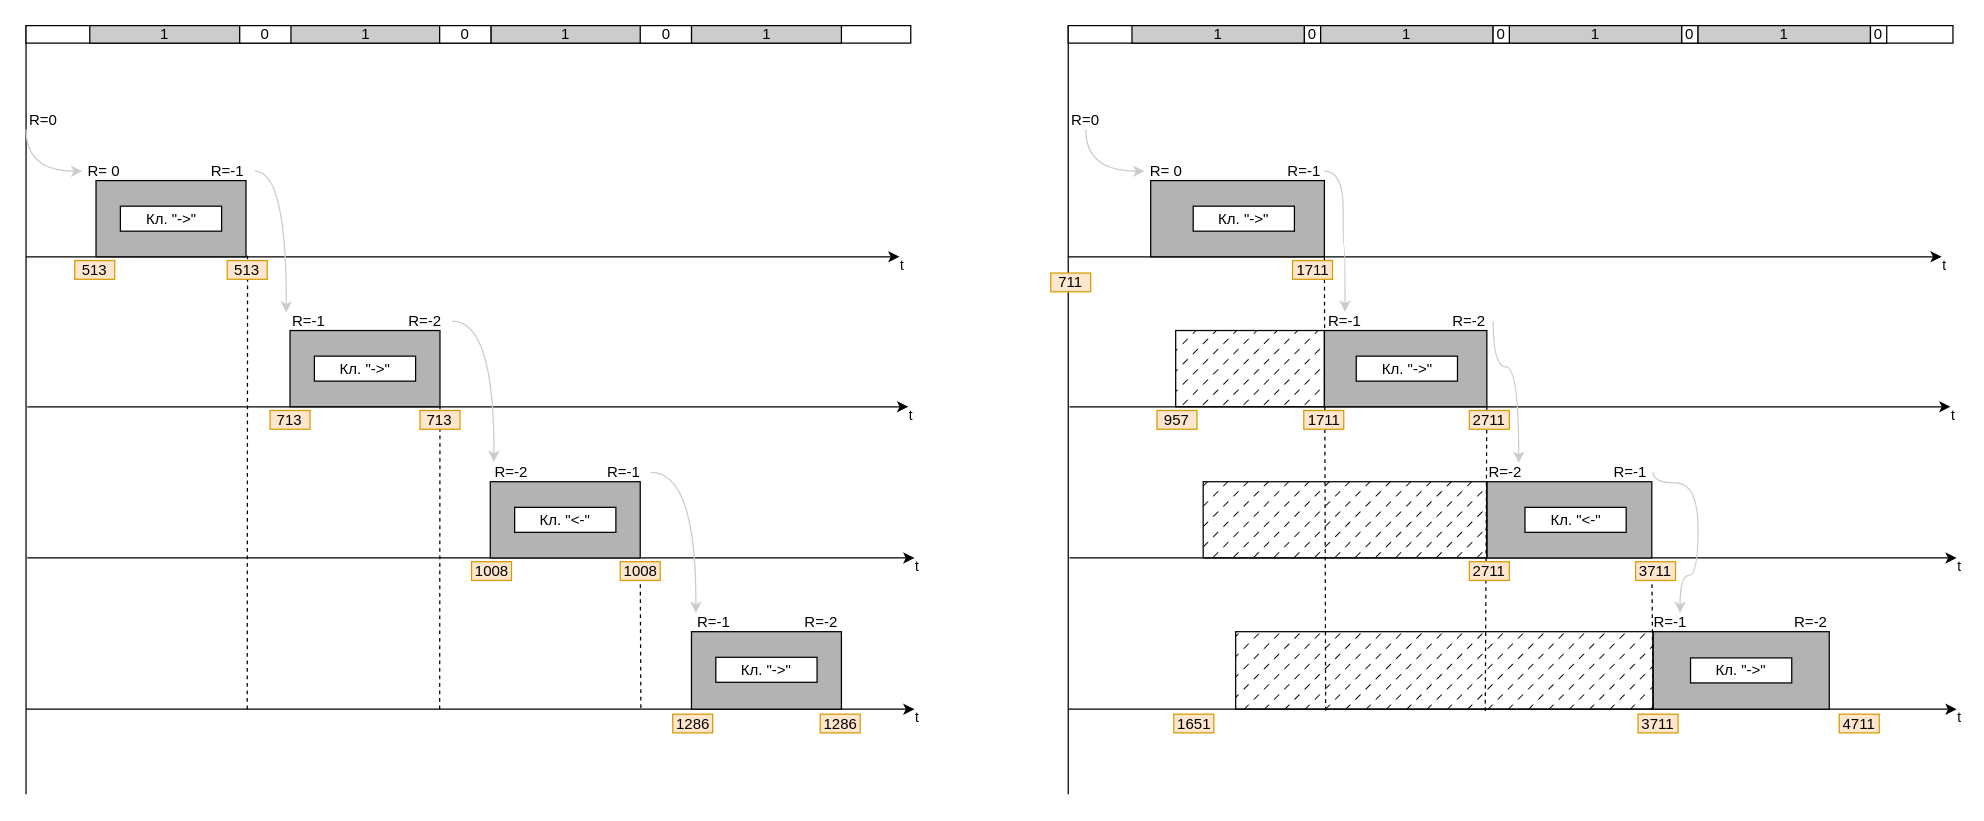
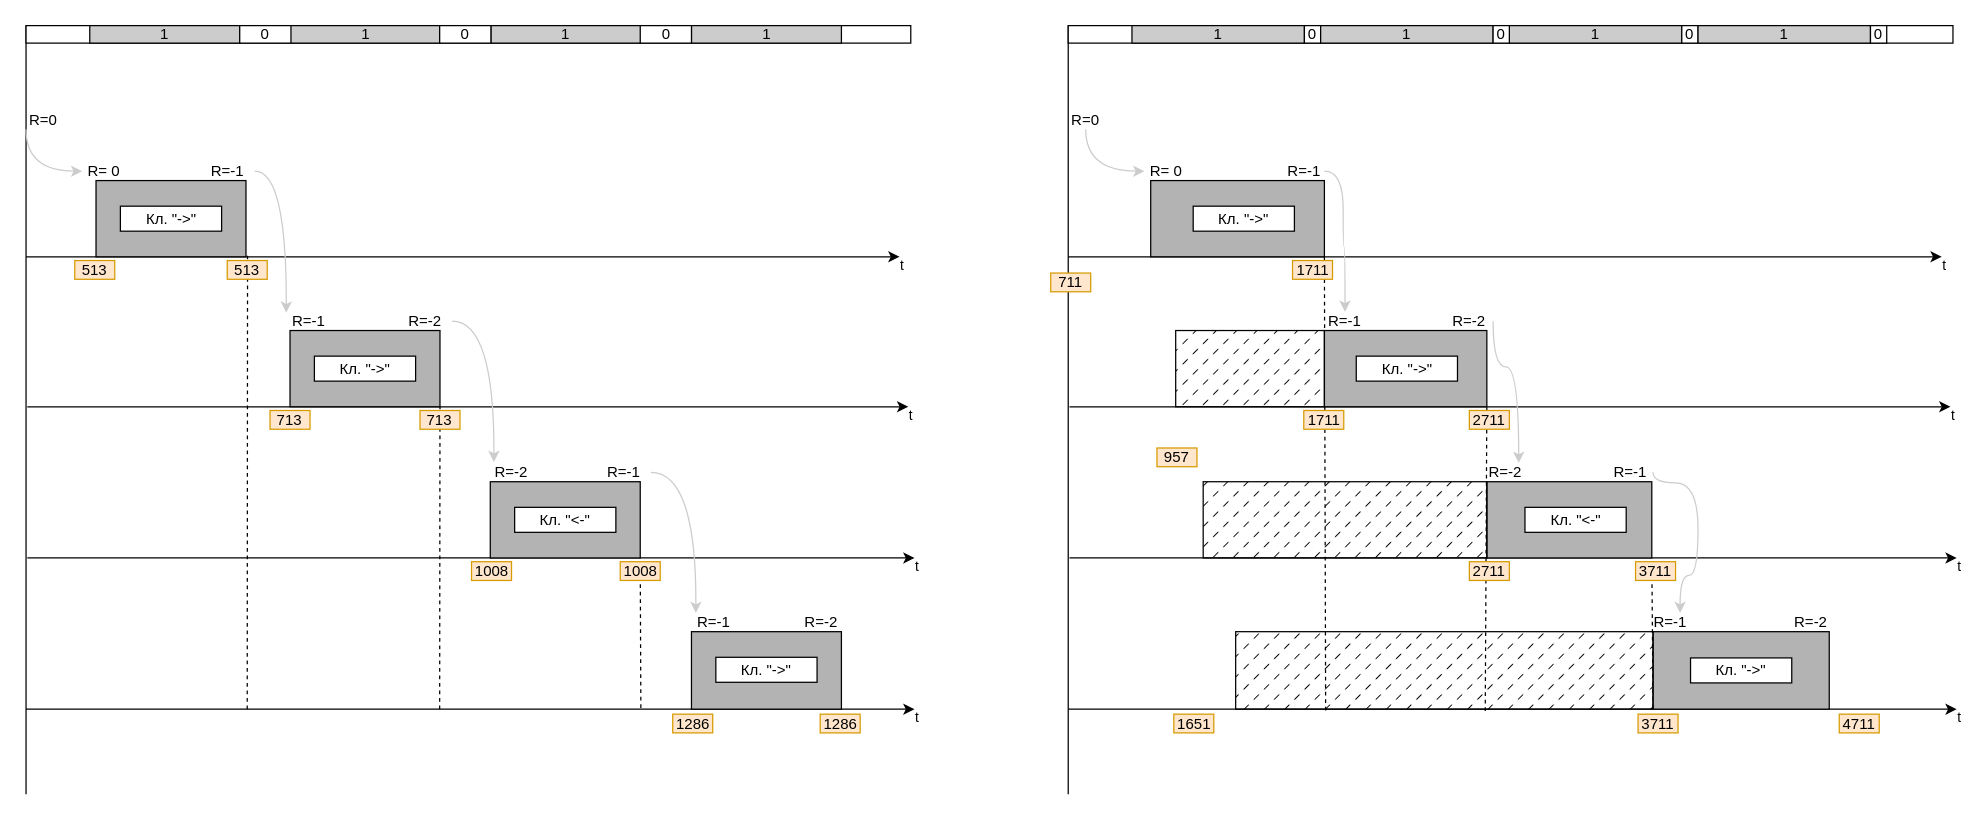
node "957": moved (1177, 420) -> (1177, 458)
